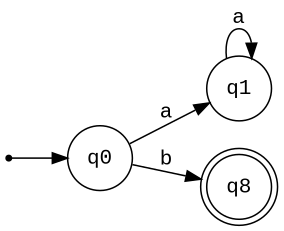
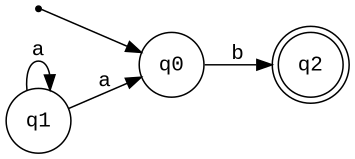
edge "q0" -> "q1": reversed
node "q8": label "q8" -> "q2"
